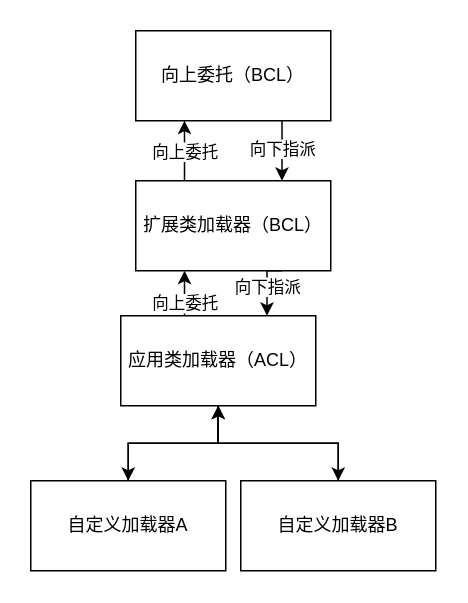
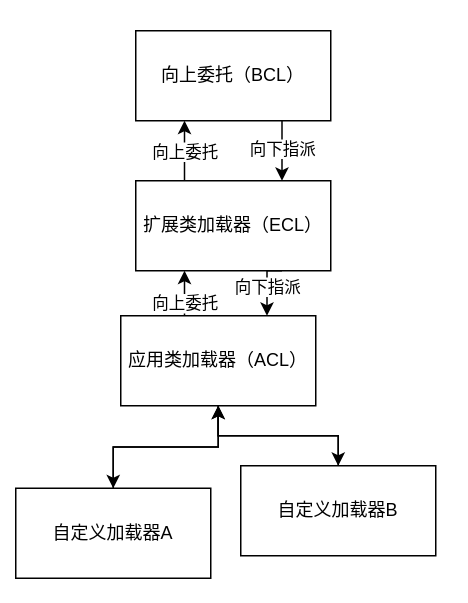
node "扩展类加载器（BCL）": label "扩展类加载器（BCL）" -> "扩展类加载器（ECL）"
node "自定义加载器A": moved (128, 526) -> (113, 533)
node "自定义加载器B": moved (338, 526) -> (338, 511)
